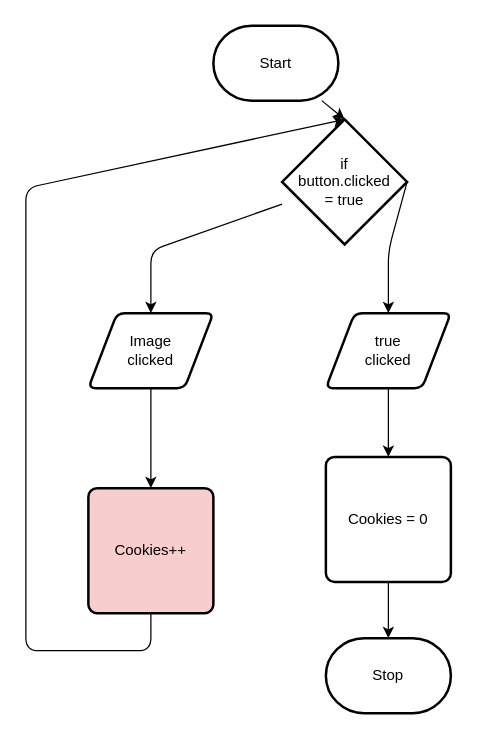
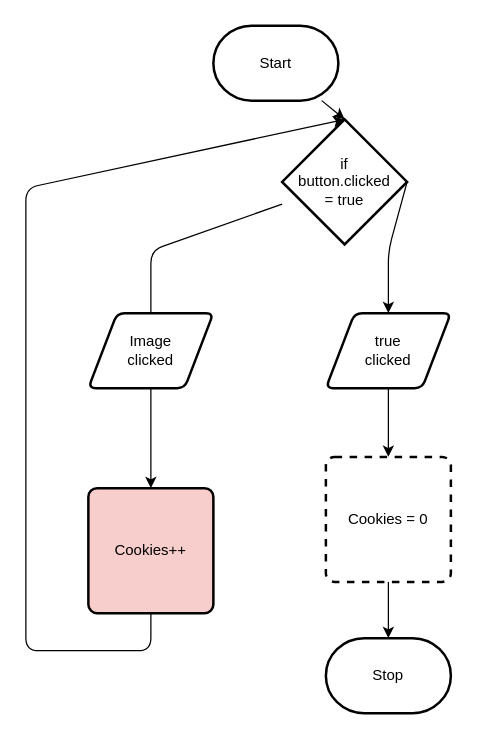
edge "if button.clicked = true" -> "Image clicked": arrowhead classic -> none
node "Cookies = 0": style solid -> dashed
